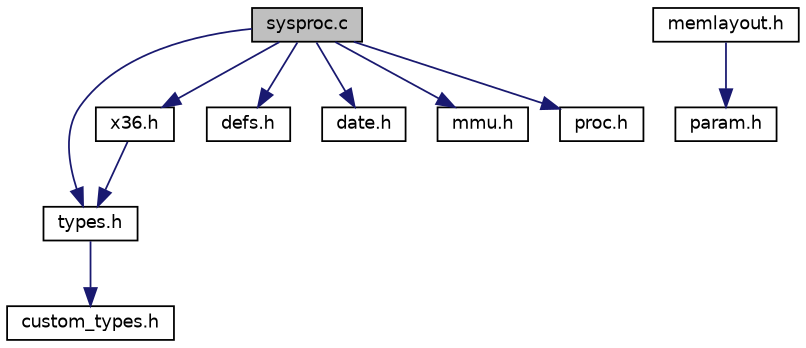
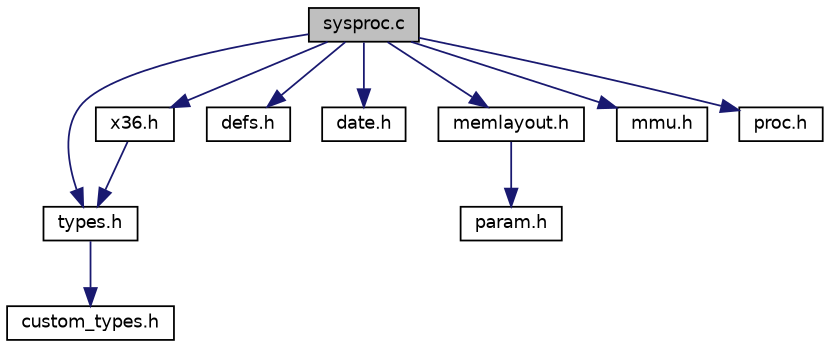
edge "sysproc.c" -> "memlayout.h": added
